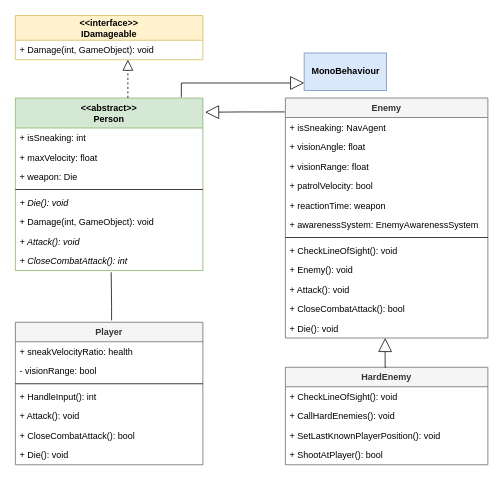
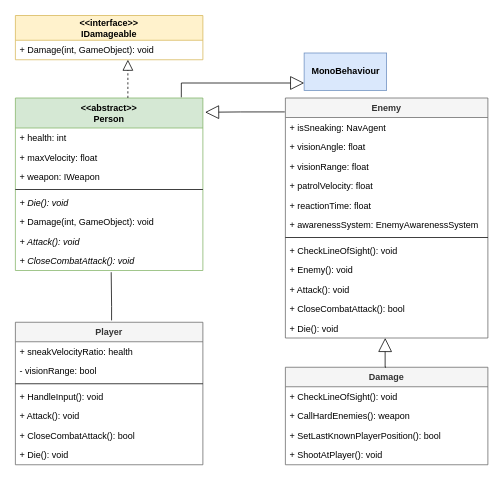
node "+ isSneaking: int": label "+ isSneaking: int" -> "+ health: int"
node "+ weapon: Die": label "+ weapon: Die" -> "+ weapon: IWeapon"
node "+ patrolVelocity: bool": label "+ patrolVelocity: bool" -> "+ patrolVelocity: float"
node "+ reactionTime: weapon": label "+ reactionTime: weapon" -> "+ reactionTime: float"
node "+ CloseCombatAttack(): int": label "+ CloseCombatAttack(): int" -> "+ CloseCombatAttack(): void"
node "HardEnemy": label "HardEnemy" -> "Damage"
node "+ HandleInput(): int": label "+ HandleInput(): int" -> "+ HandleInput(): void"
node "+ CallHardEnemies(): void": label "+ CallHardEnemies(): void" -> "+ CallHardEnemies(): weapon"
node "+ SetLastKnownPlayerPosition(): void": label "+ SetLastKnownPlayerPosition(): void" -> "+ SetLastKnownPlayerPosition(): bool"
node "+ ShootAtPlayer(): bool": label "+ ShootAtPlayer(): bool" -> "+ ShootAtPlayer(): void"
